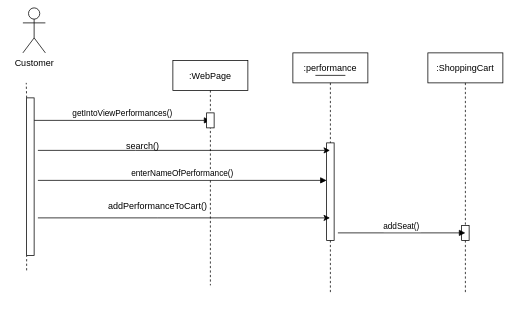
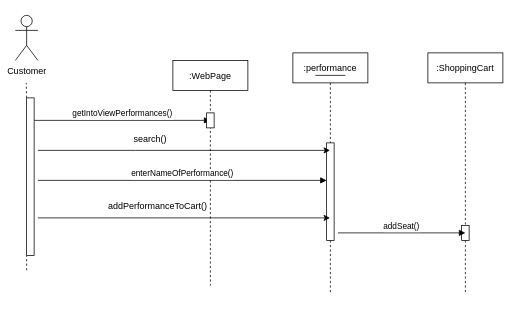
node "Customer": moved (34, 30) -> (27, 38)
node "search()": moved (143, 147) -> (150, 139)
